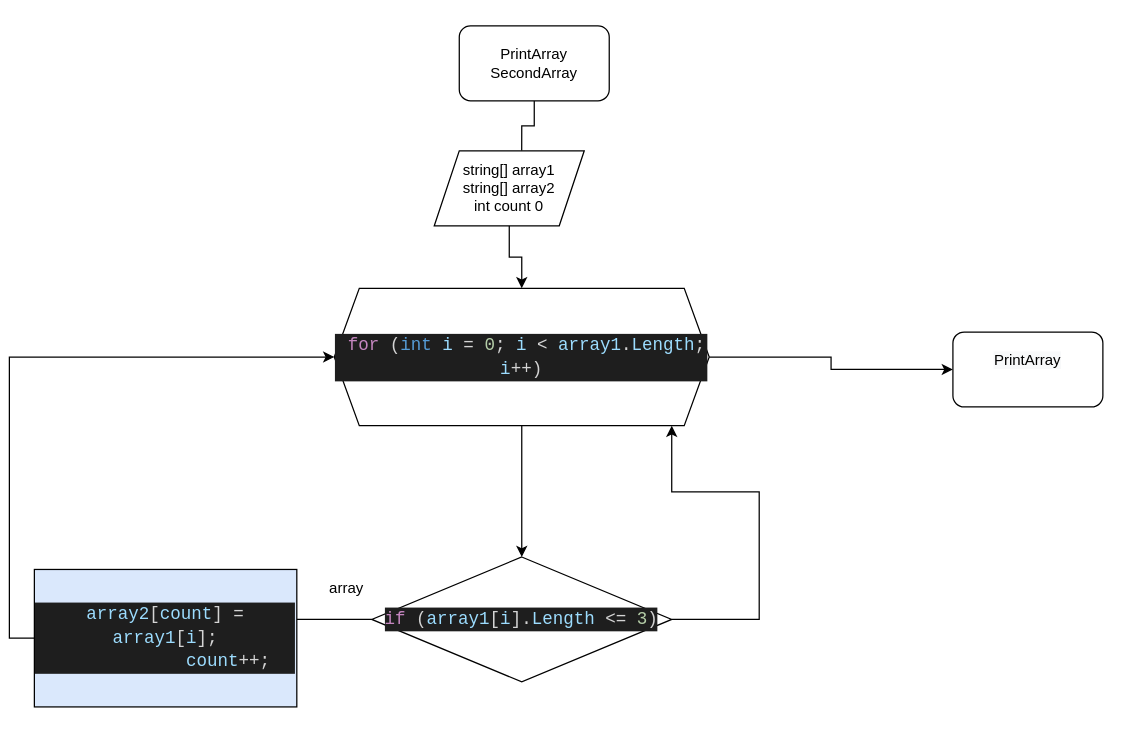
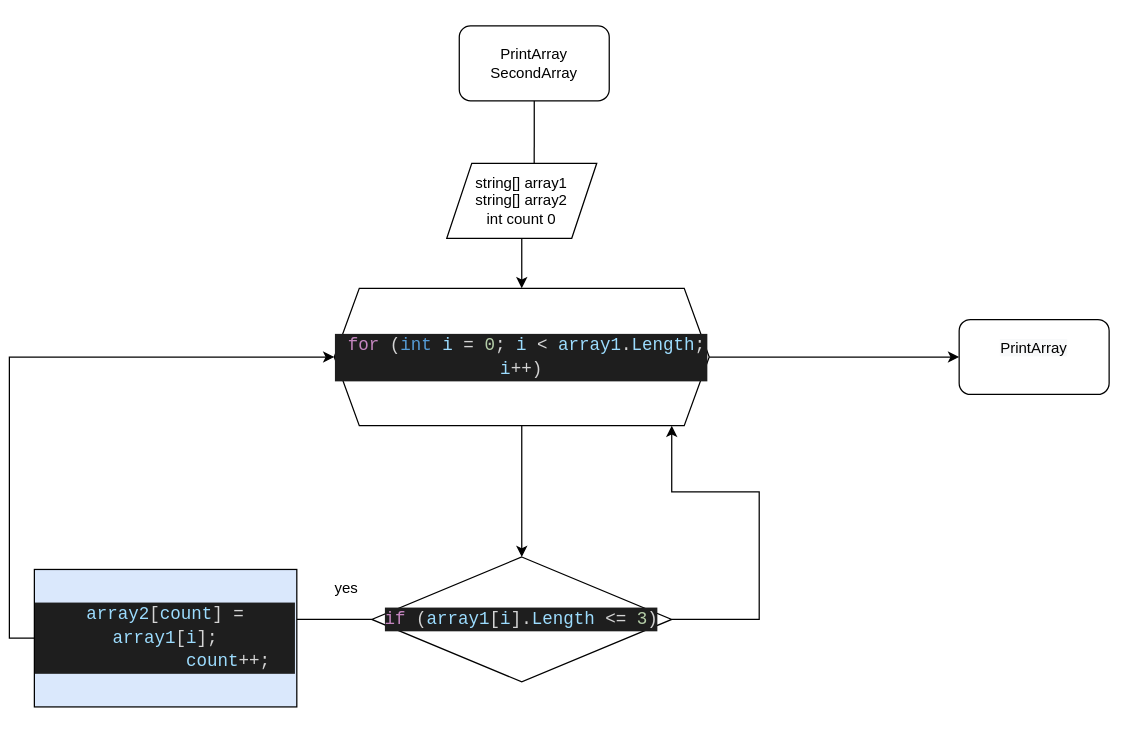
node "string[] array1 string[] array2 int count 0": moved (509, 188) -> (522, 201)
node "PrintArray": moved (1028, 369) -> (1034, 357)
node "array": label "array" -> "yes"
